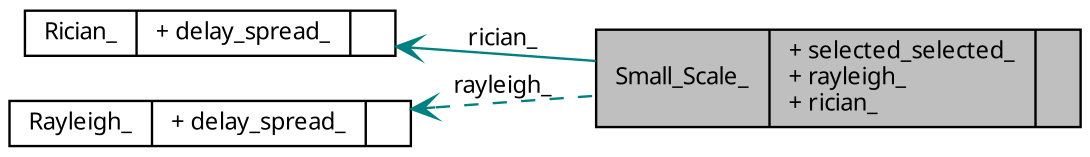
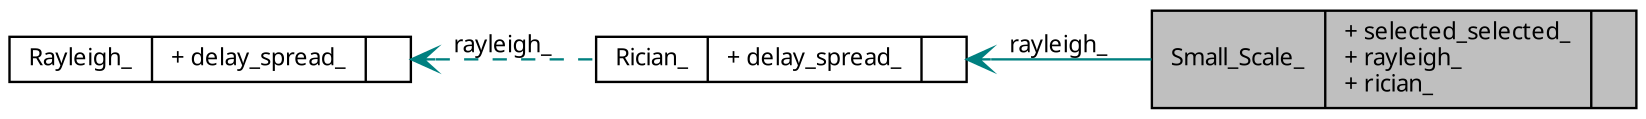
edge "Small_Scale_" -> "Rician_": label "rician_" -> "rayleigh_"
edge "Small_Scale_" -> "Rayleigh_": now "Rician_" -> "Rayleigh_"
